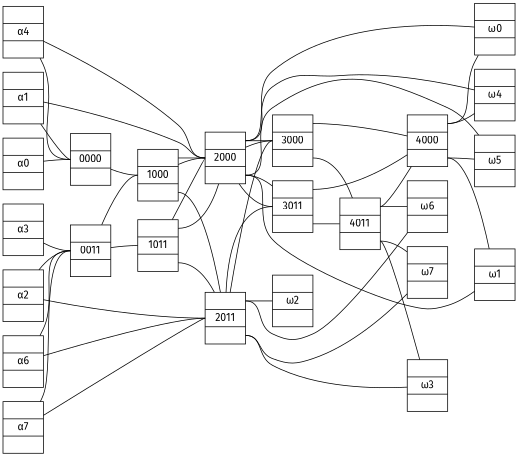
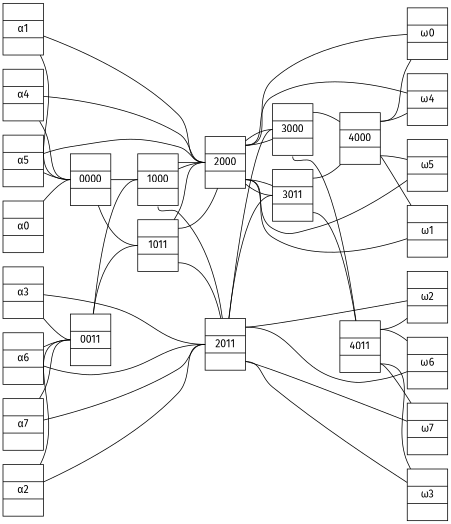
node "α5": added
edge "4000" -- "4011": now "ω2" -- "4011"
edge "0000" -- "1011": added
edge "α3" -- "2011": added
